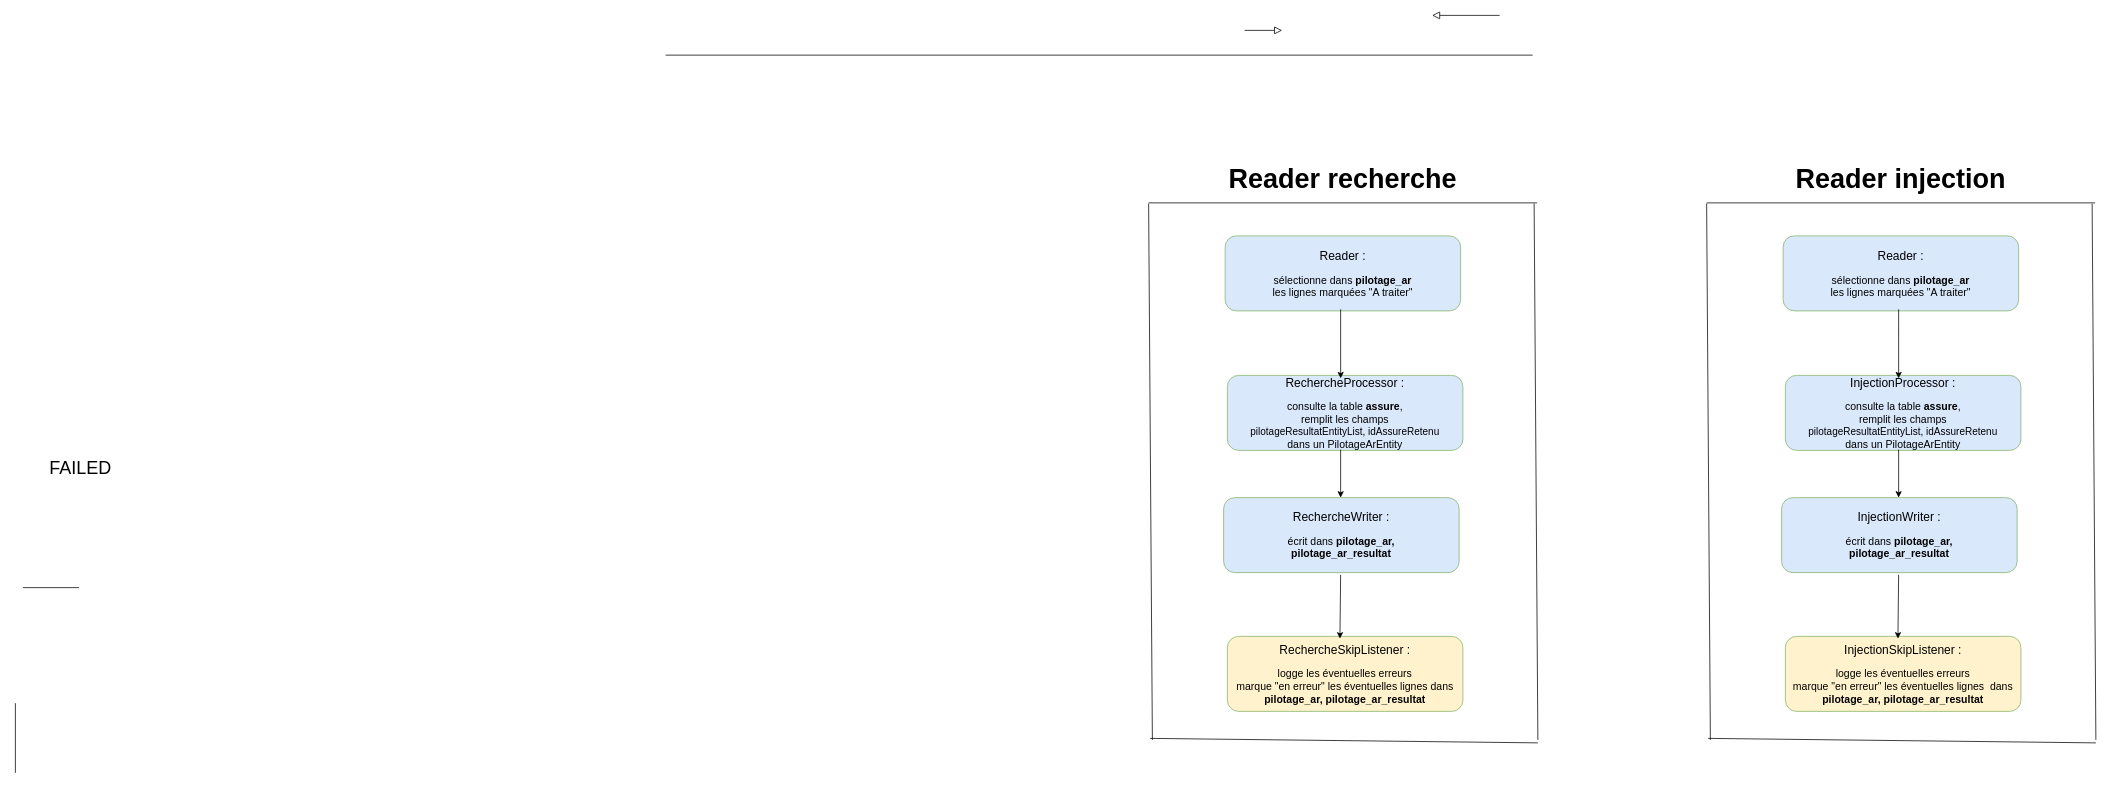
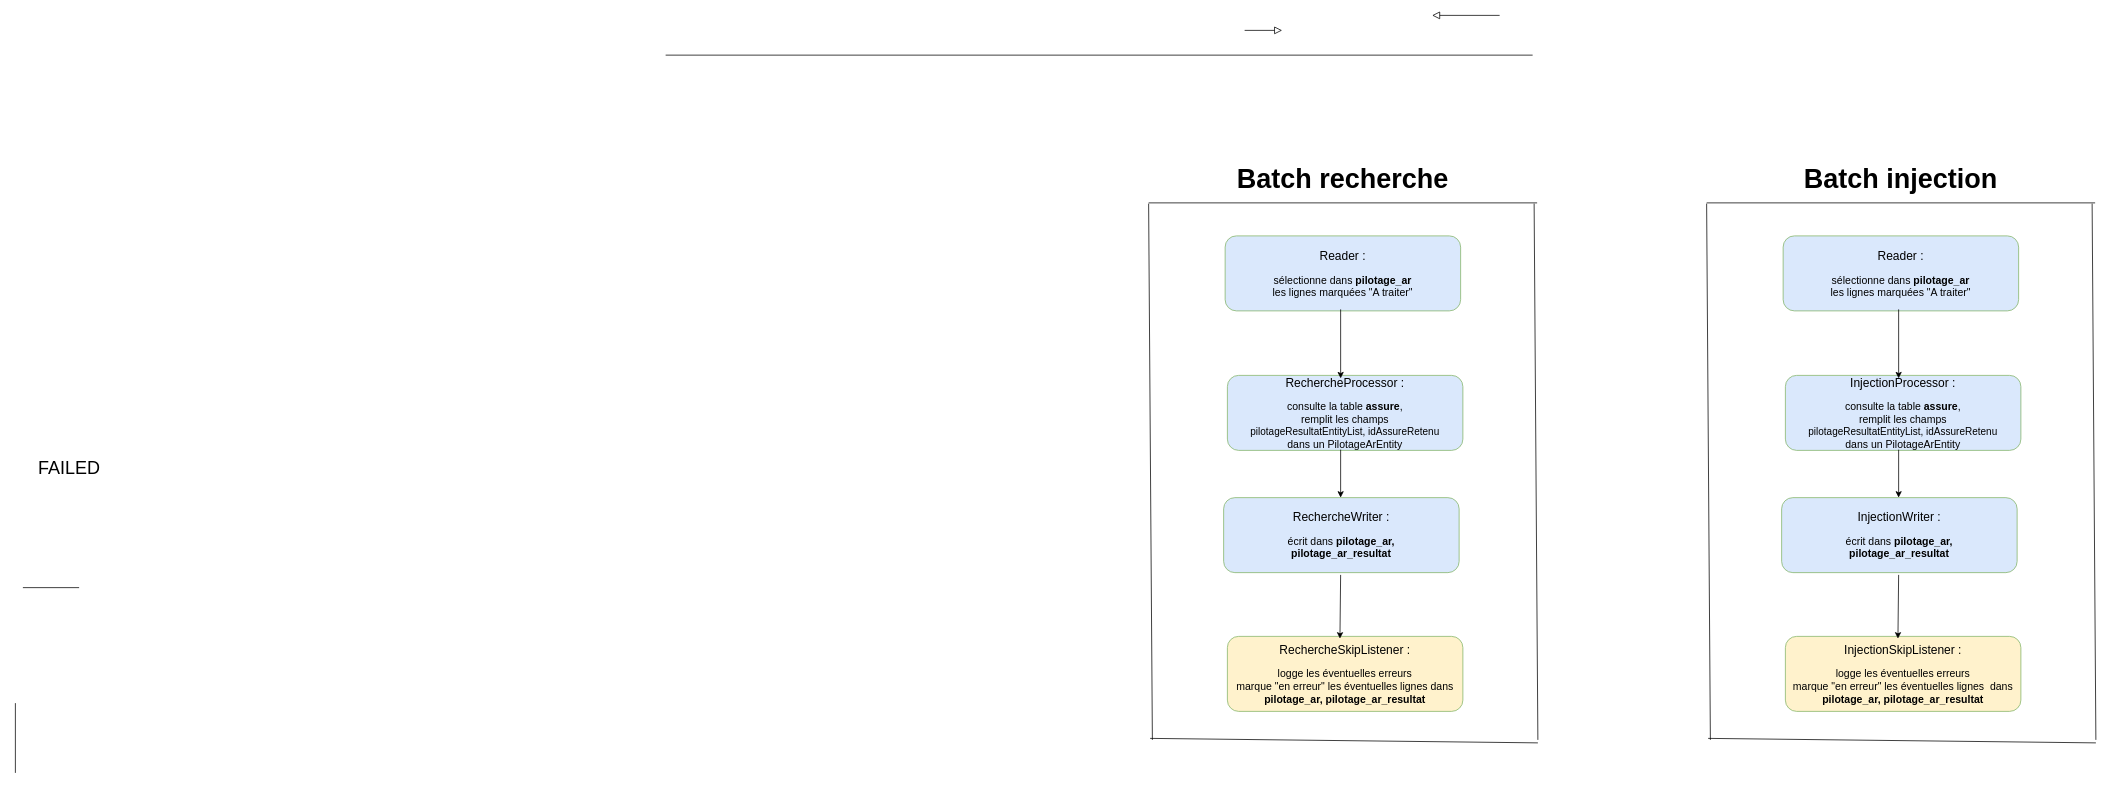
node "Reader recherche": label "Reader recherche" -> "Batch recherche"
node "Reader injection": label "Reader injection" -> "Batch injection"
node "FAILED": moved (81, 468) -> (69, 468)
